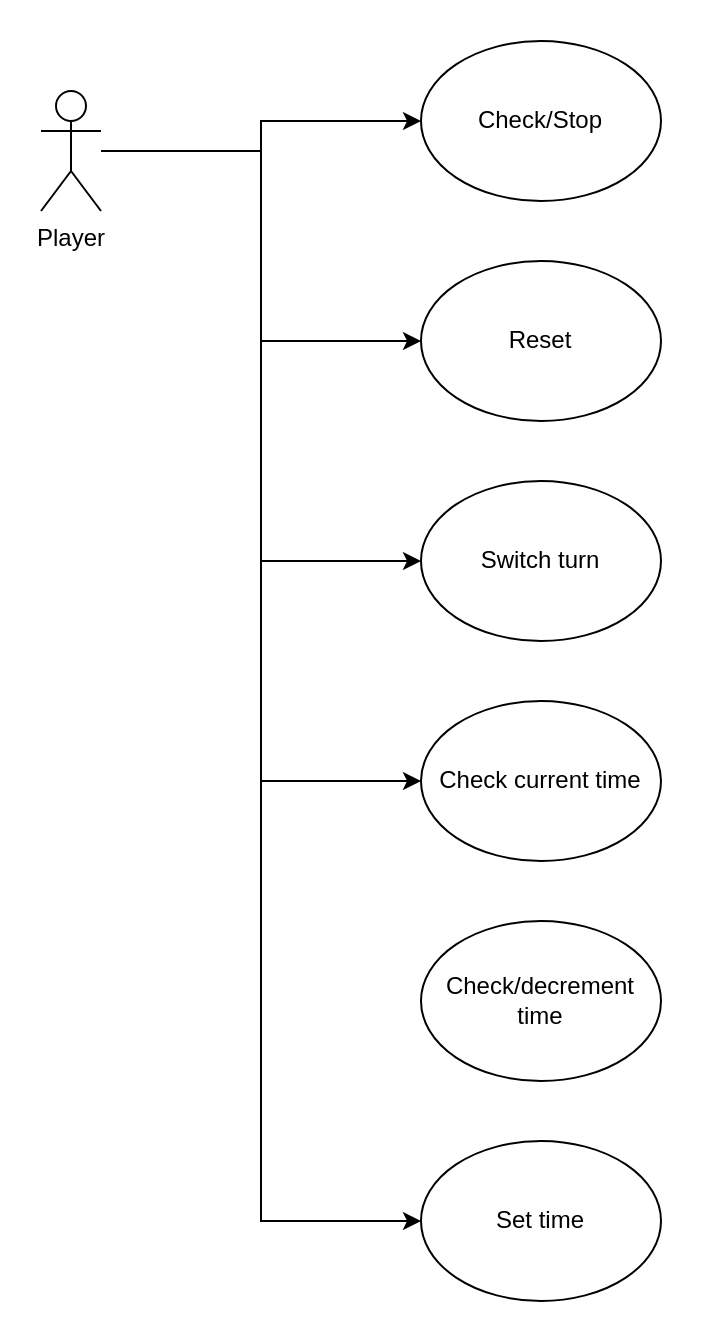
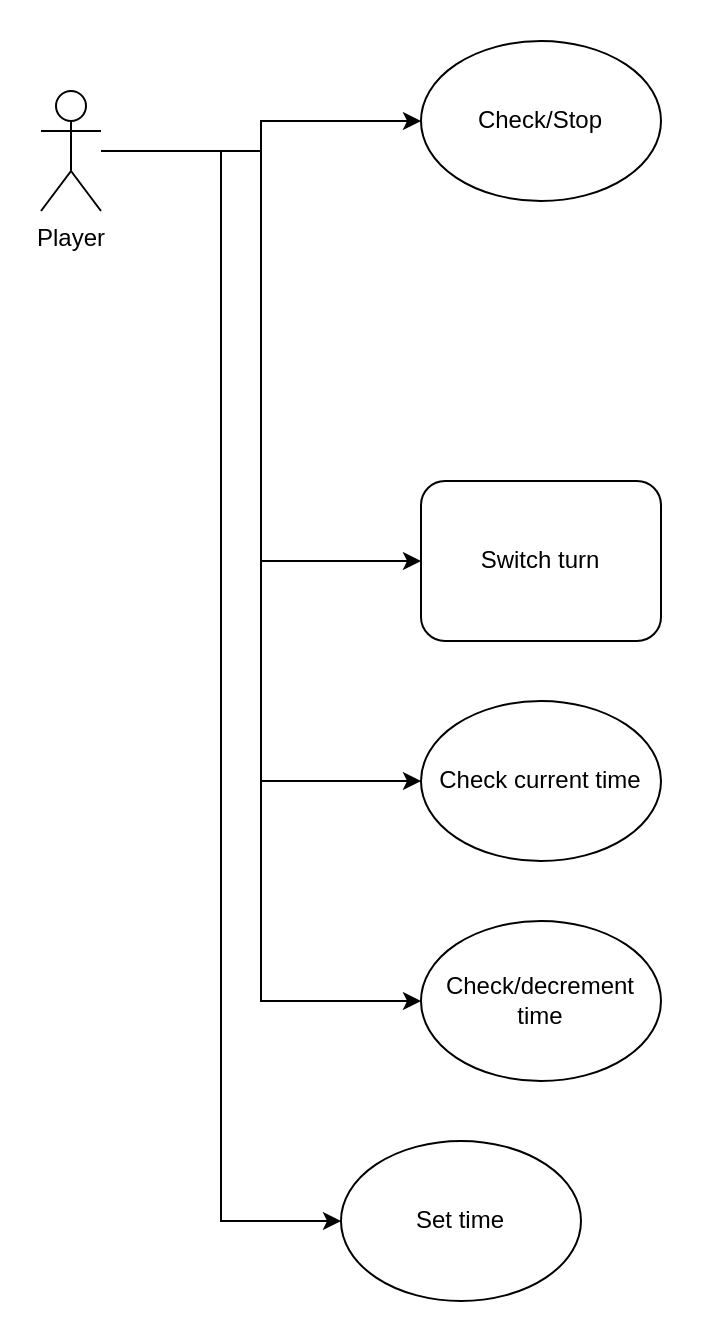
edge "Player" -> "Reset": removed
node "Reset": removed
node "Switch turn": shape ellipse -> rounded rectangle
edge "Player" -> "Check/decrement time": added
node "Set time": moved (541, 1221) -> (461, 1221)
